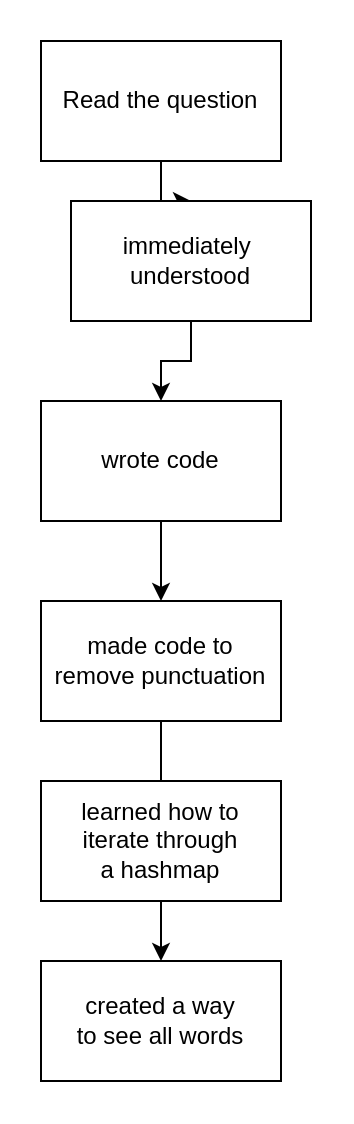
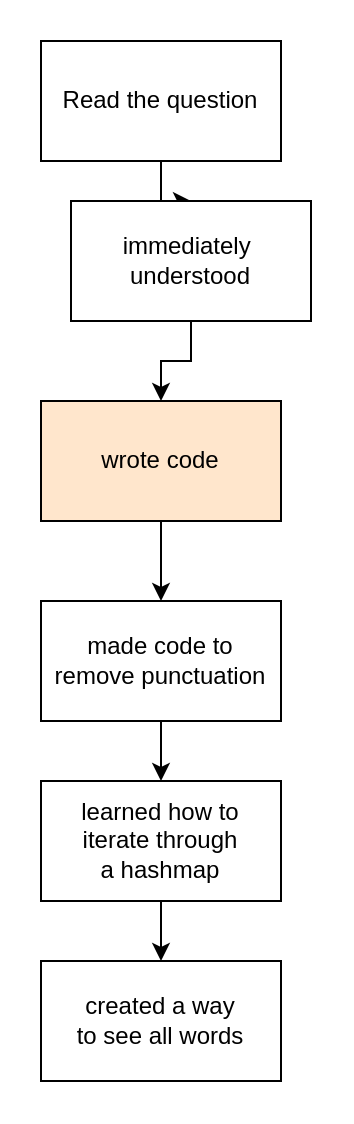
node "wrote code": fillcolor #ffffff -> #ffe6cc
edge "made code to remove punctuation" -- "learned how to iterate through a hashmap": arrowhead none -> classic
